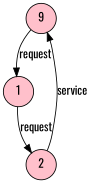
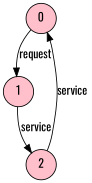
node "9": label "9" -> "0"
edge "1" -> "2": label "request" -> "service"
